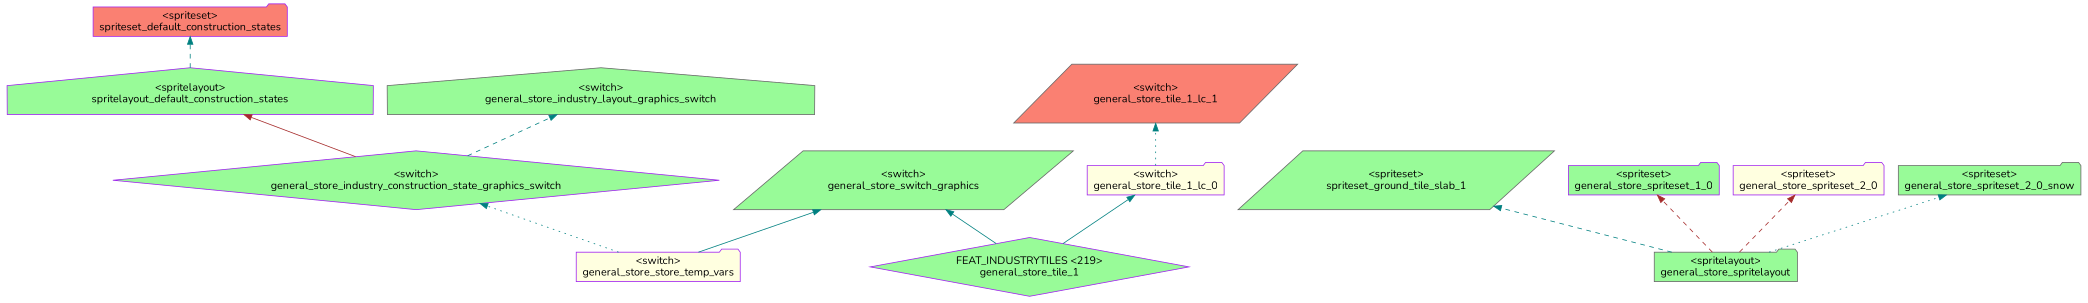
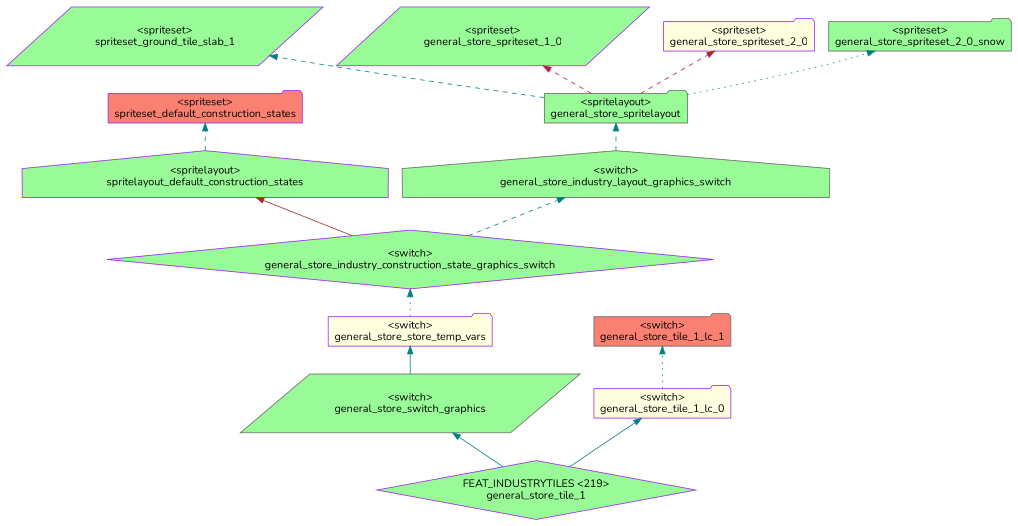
node "<switch> general_store_tile_1_lc_1": shape parallelogram -> folder
edge "<switch> general_store_industry_layout_graphics_switch" -> "<spritelayout> general_store_spritelayout": added
node "<spriteset> spriteset_ground_tile_slab_1": color gray40 -> purple
node "<spriteset> general_store_spriteset_1_0": shape folder -> parallelogram
edge "<switch> general_store_store_temp_vars" -> "<switch> general_store_switch_graphics": reversed
